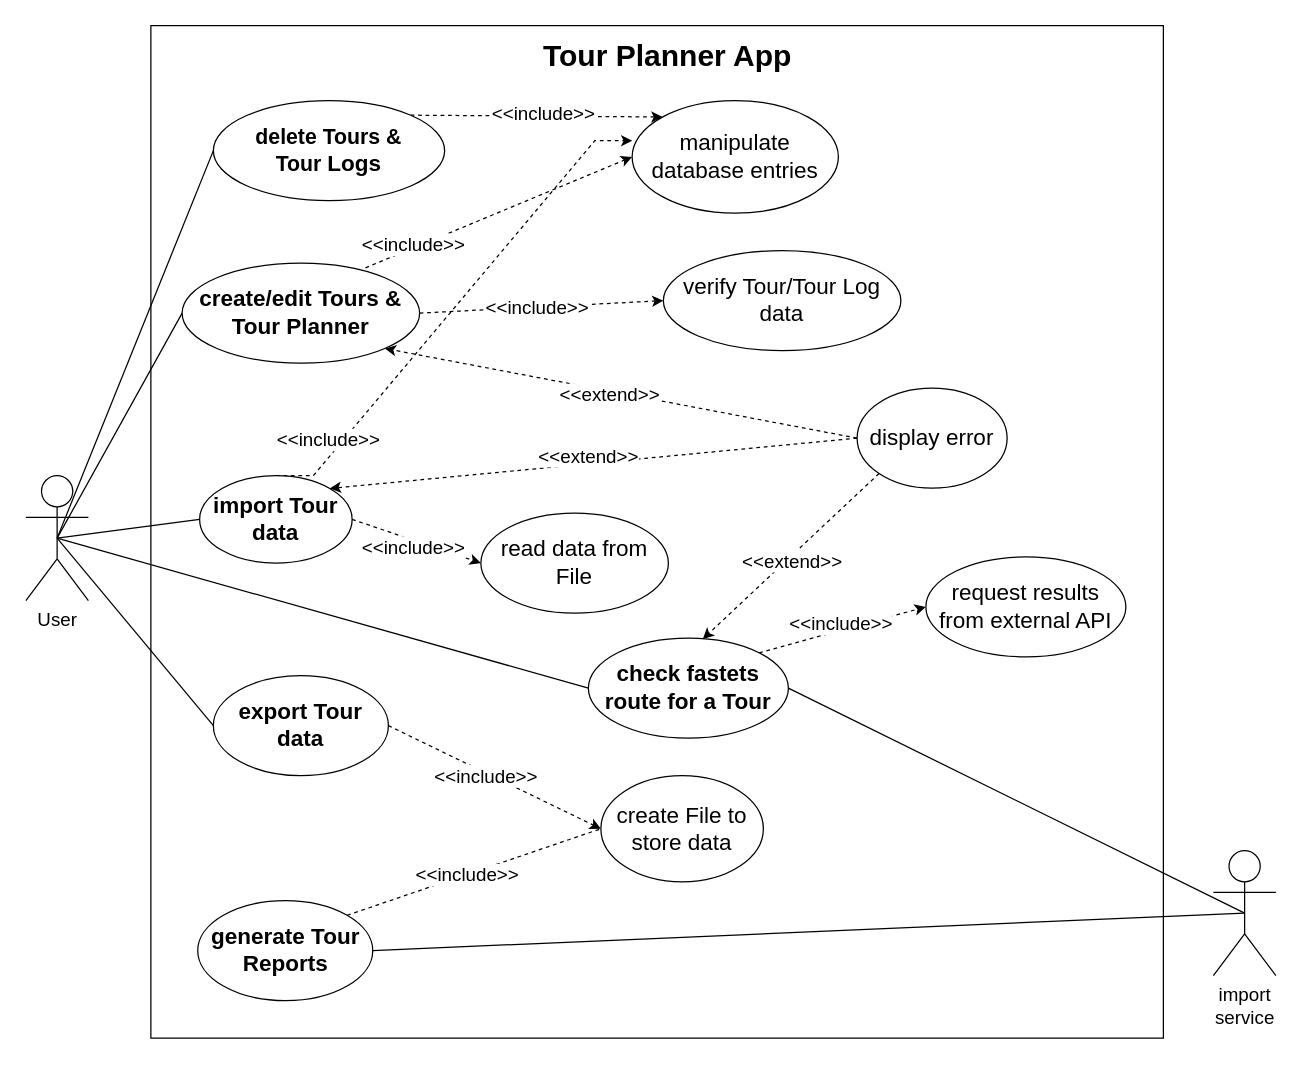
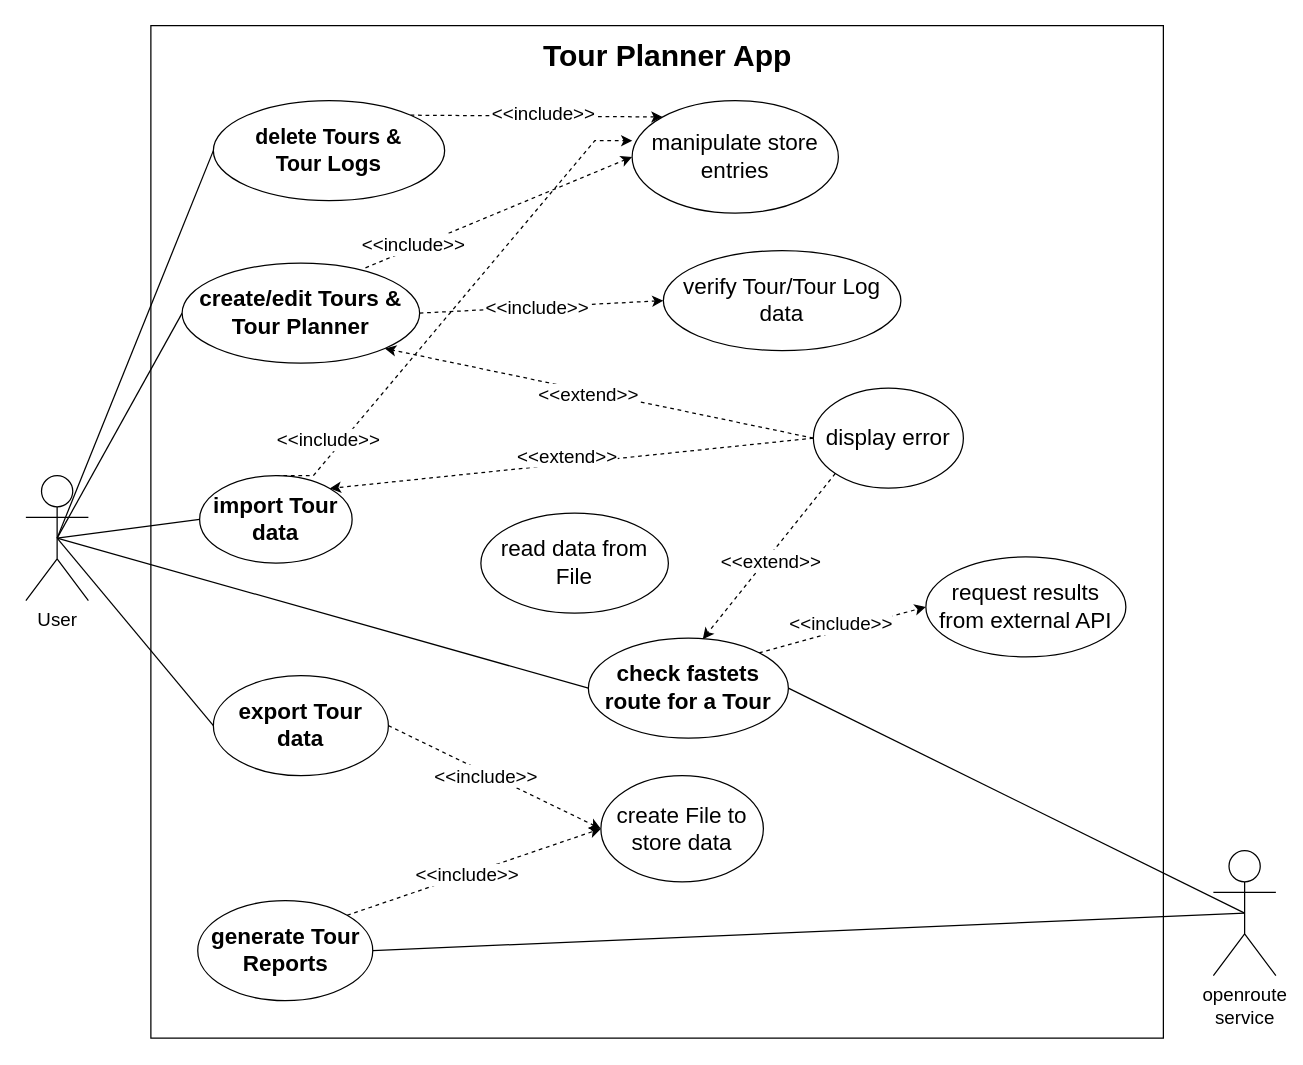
node "manipulate database entries": label "manipulate database entries" -> "manipulate store entries"
node "display error": moved (932, 438) -> (888, 438)
edge "import Tour data" -> "read data from File": removed, label "<<include>>"
edge "create File to store data" -- "generate Tour Reports": arrowhead none -> classic
node "import service": label "import service" -> "openroute service"
